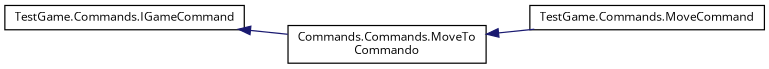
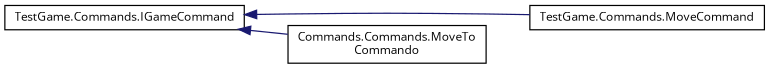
edge "TestGame.Commands.MoveCommand" -> "Commands.Commands.MoveTo Commando": now "TestGame.Commands.MoveCommand" -> "TestGame.Commands.IGameCommand"
